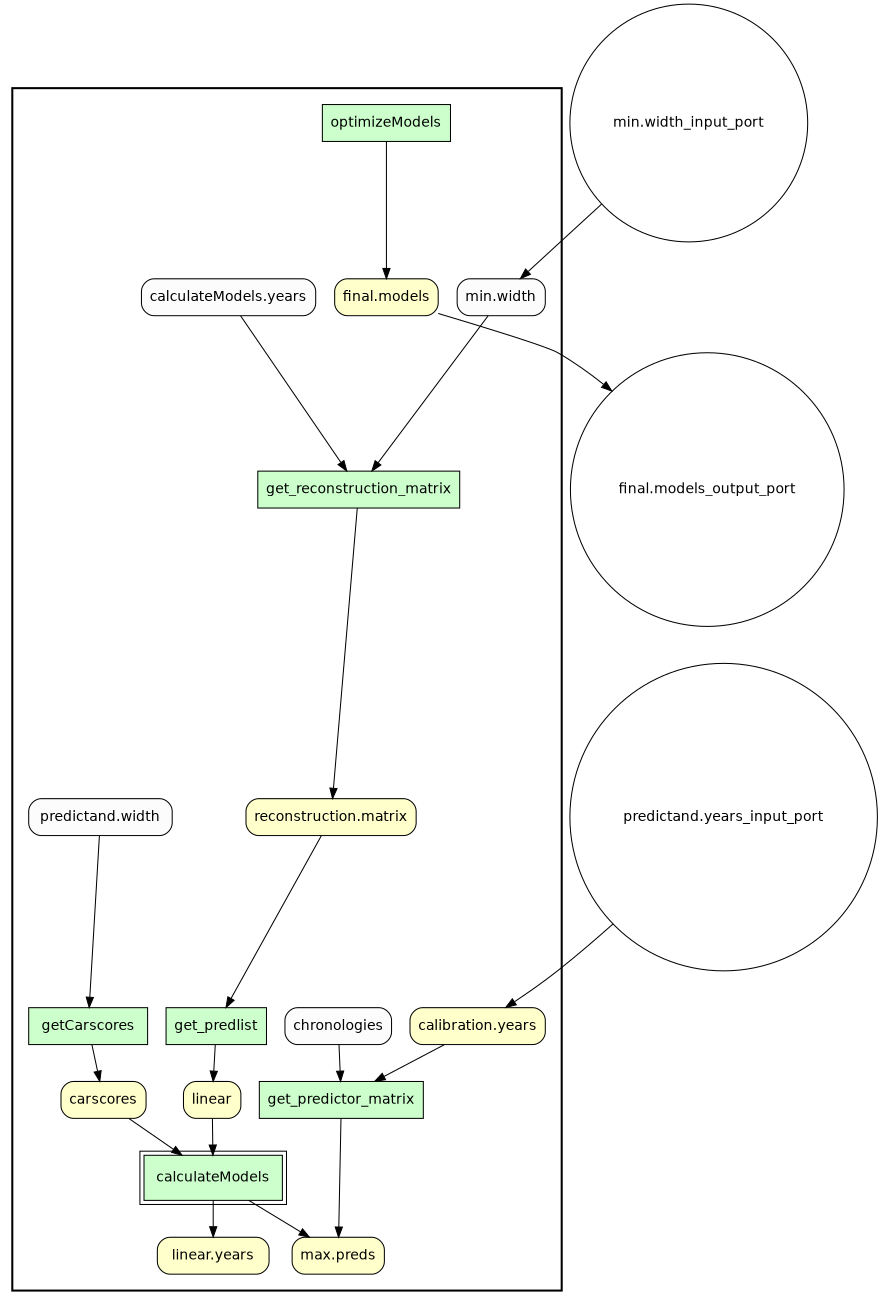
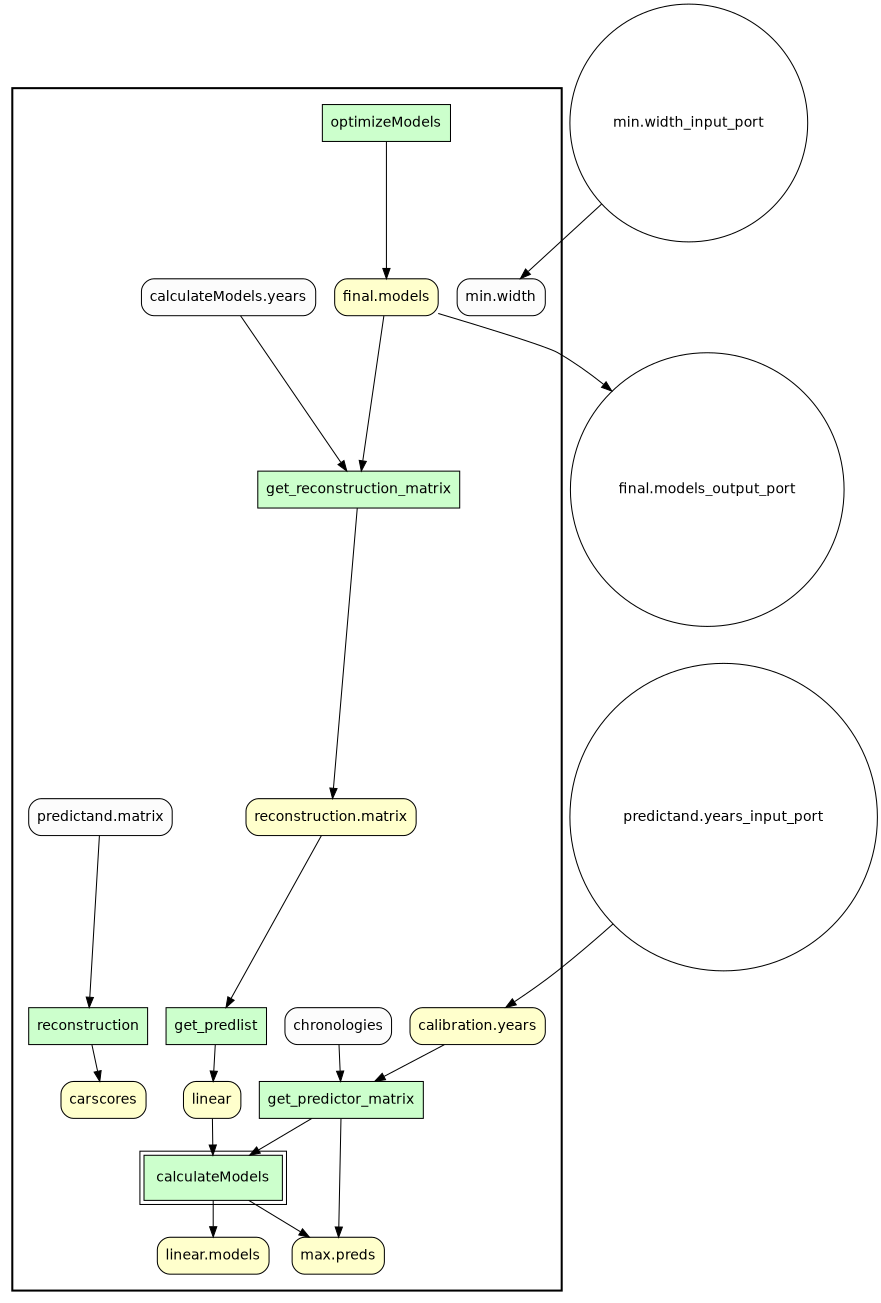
edge "min.width" -> "get_reconstruction_matrix": now "final.models" -> "get_reconstruction_matrix"
node "predictand.width": label "predictand.width" -> "predictand.matrix"
node "getCarscores": label "getCarscores" -> "reconstruction"
edge "carscores" -> "calculateModels": now "get_predictor_matrix" -> "calculateModels"
node "linear.years": label "linear.years" -> "linear.models"
